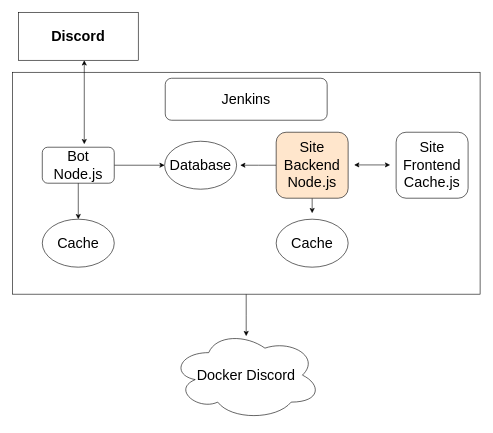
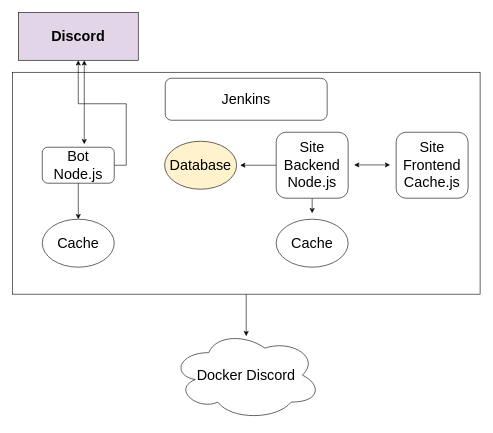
node "Discord": fillcolor #ffffff -> #e1d5e7
edge "Bot Node.js" -> "Database": now "Bot Node.js" -> "Discord"
node "Database": fillcolor #ffffff -> #fff2cc
node "Site Backend Node.js": fillcolor #ffe6cc -> #ffffff
